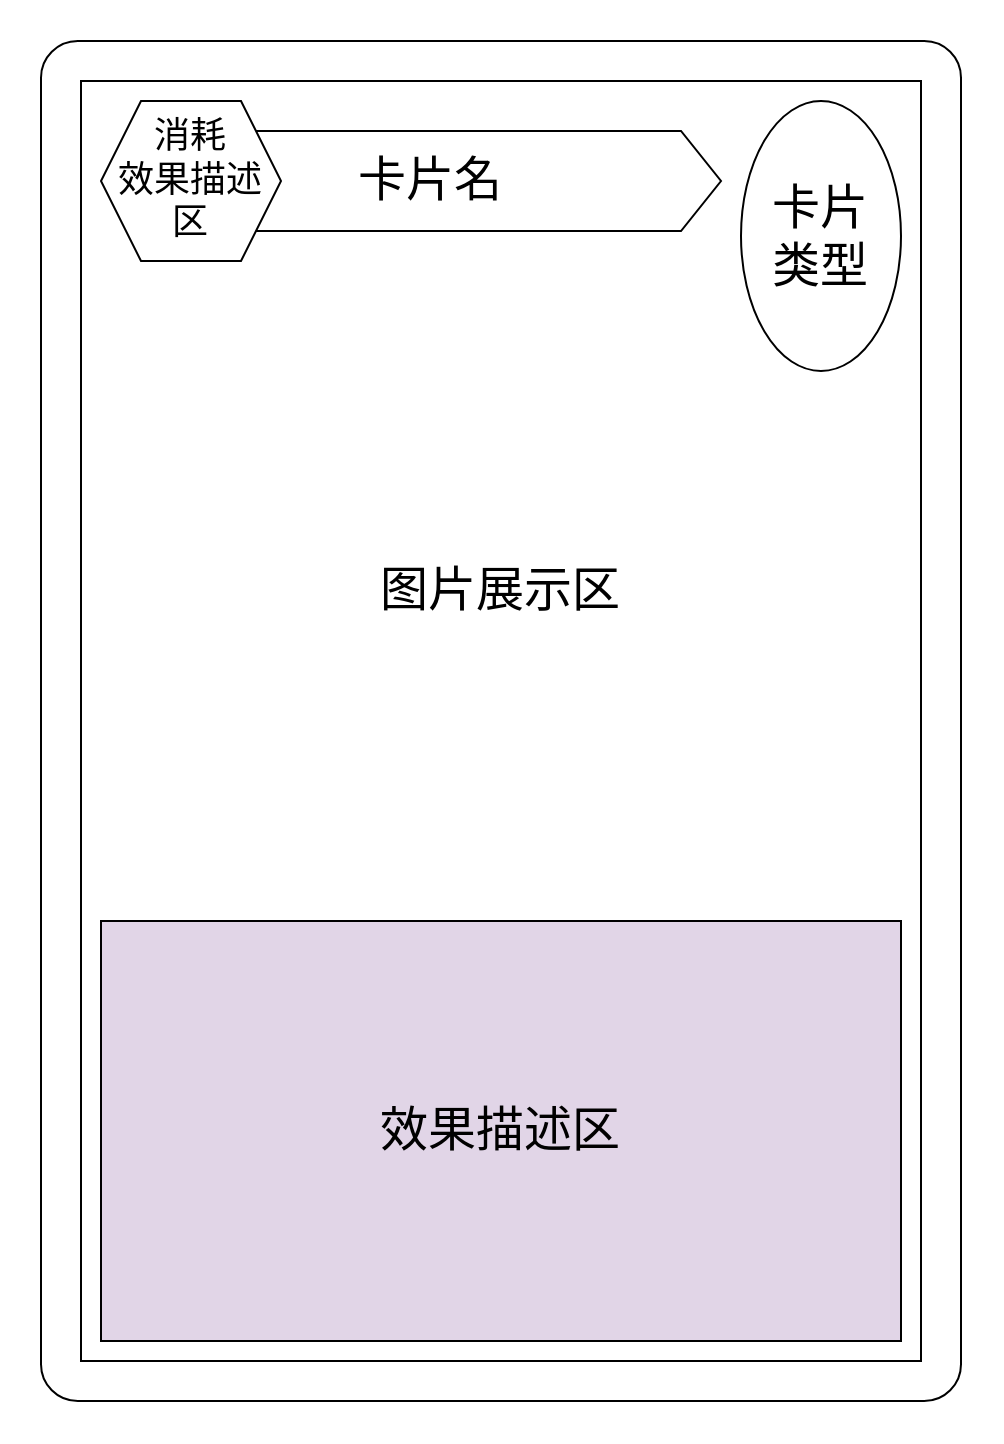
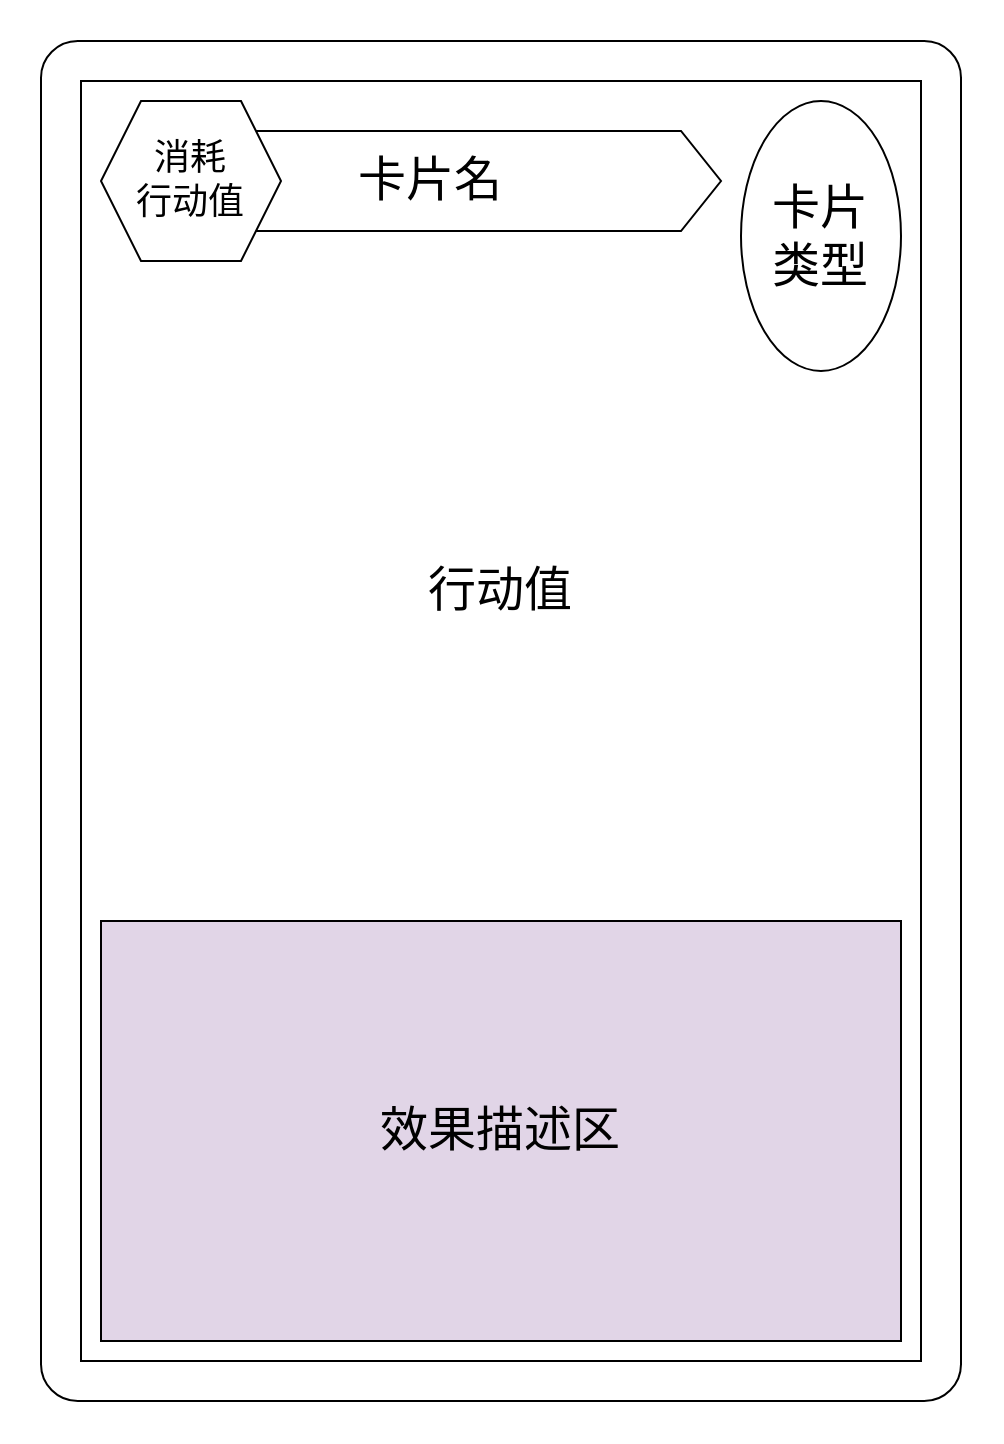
node "消耗 效果描述区": label "消耗 效果描述区" -> "消耗 行动值"
node "图片展示区": label "图片展示区" -> "行动值"
